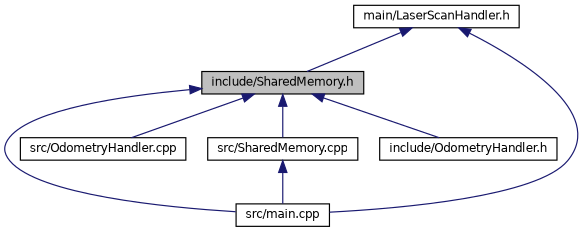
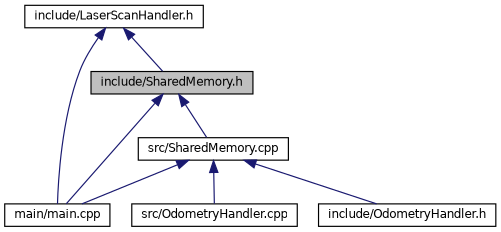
node "main/LaserScanHandler.h": label "main/LaserScanHandler.h" -> "include/LaserScanHandler.h"
edge "src/OdometryHandler.cpp" -> "include/SharedMemory.h": now "src/OdometryHandler.cpp" -> "src/SharedMemory.cpp"
edge "include/OdometryHandler.h" -> "include/SharedMemory.h": now "include/OdometryHandler.h" -> "src/SharedMemory.cpp"
node "src/main.cpp": label "src/main.cpp" -> "main/main.cpp"
